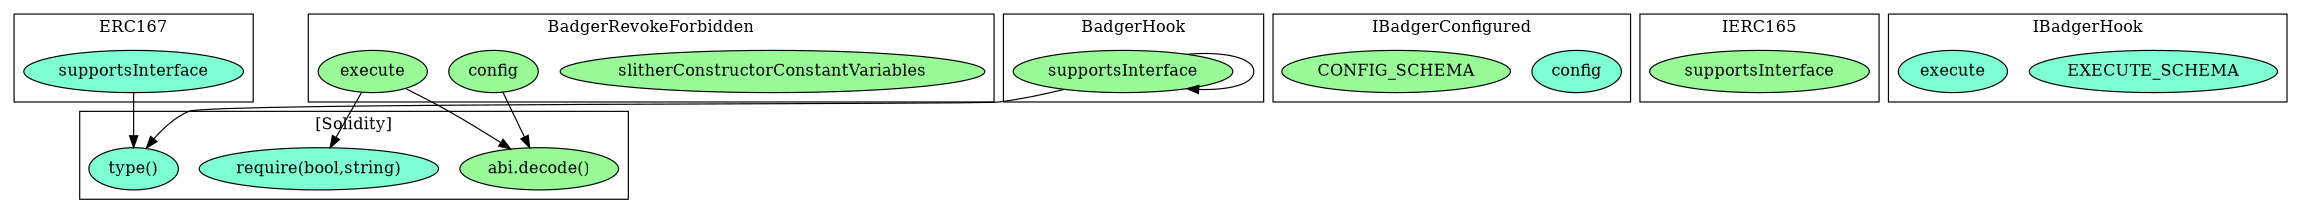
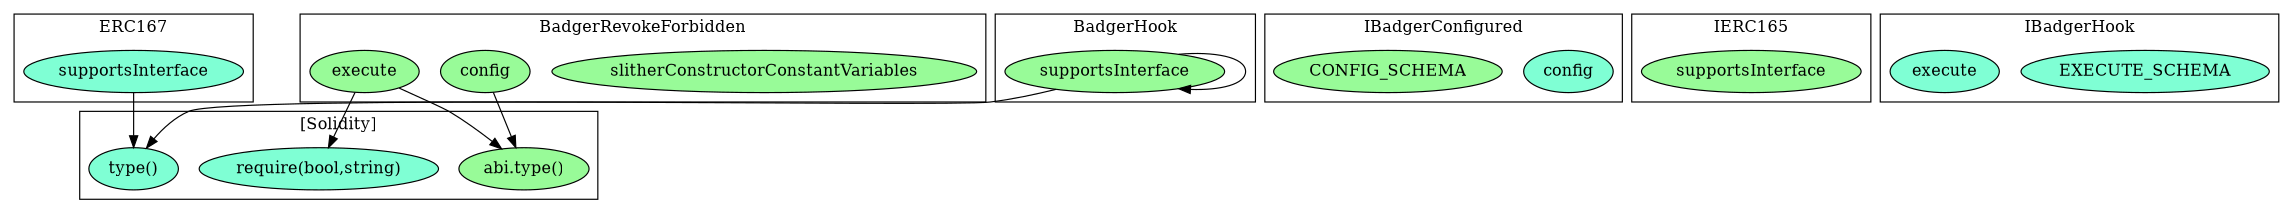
node "abi.decode()": label "abi.decode()" -> "abi.type()"
